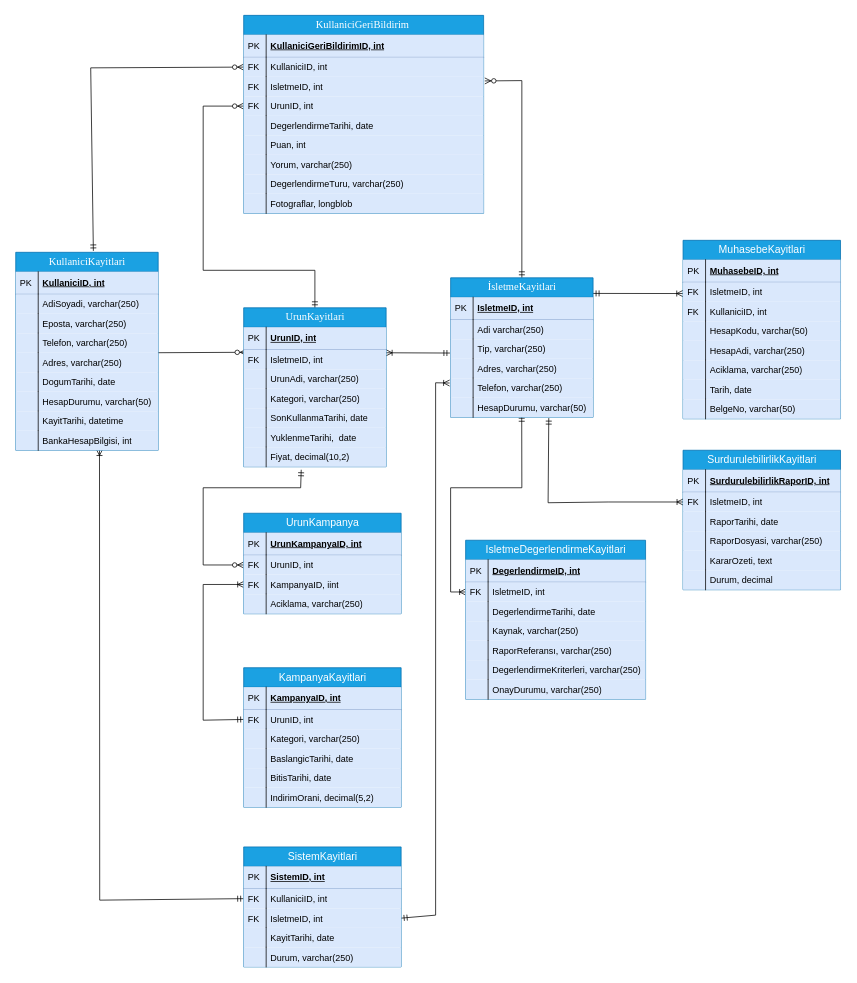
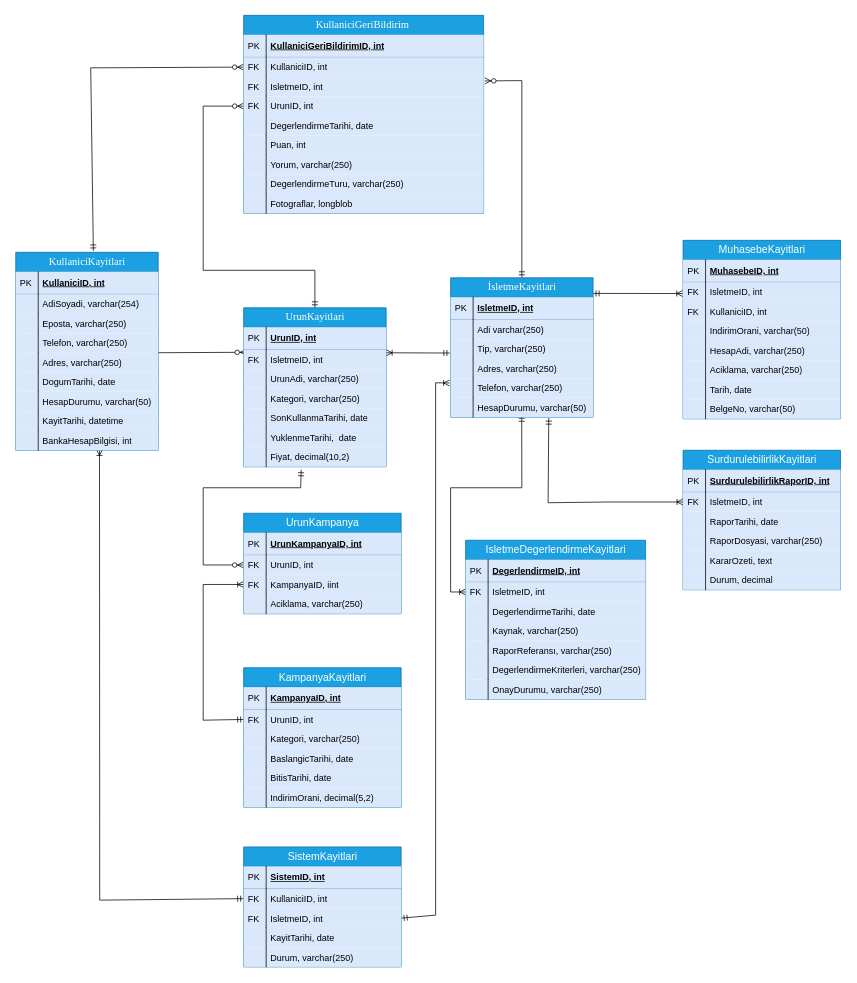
node "AdiSoyadi, varchar(250)": label "AdiSoyadi, varchar(250)" -> "AdiSoyadi, varchar(254)"
node "HesapKodu, varchar(50)": label "HesapKodu, varchar(50)" -> "IndirimOrani, varchar(50)"
